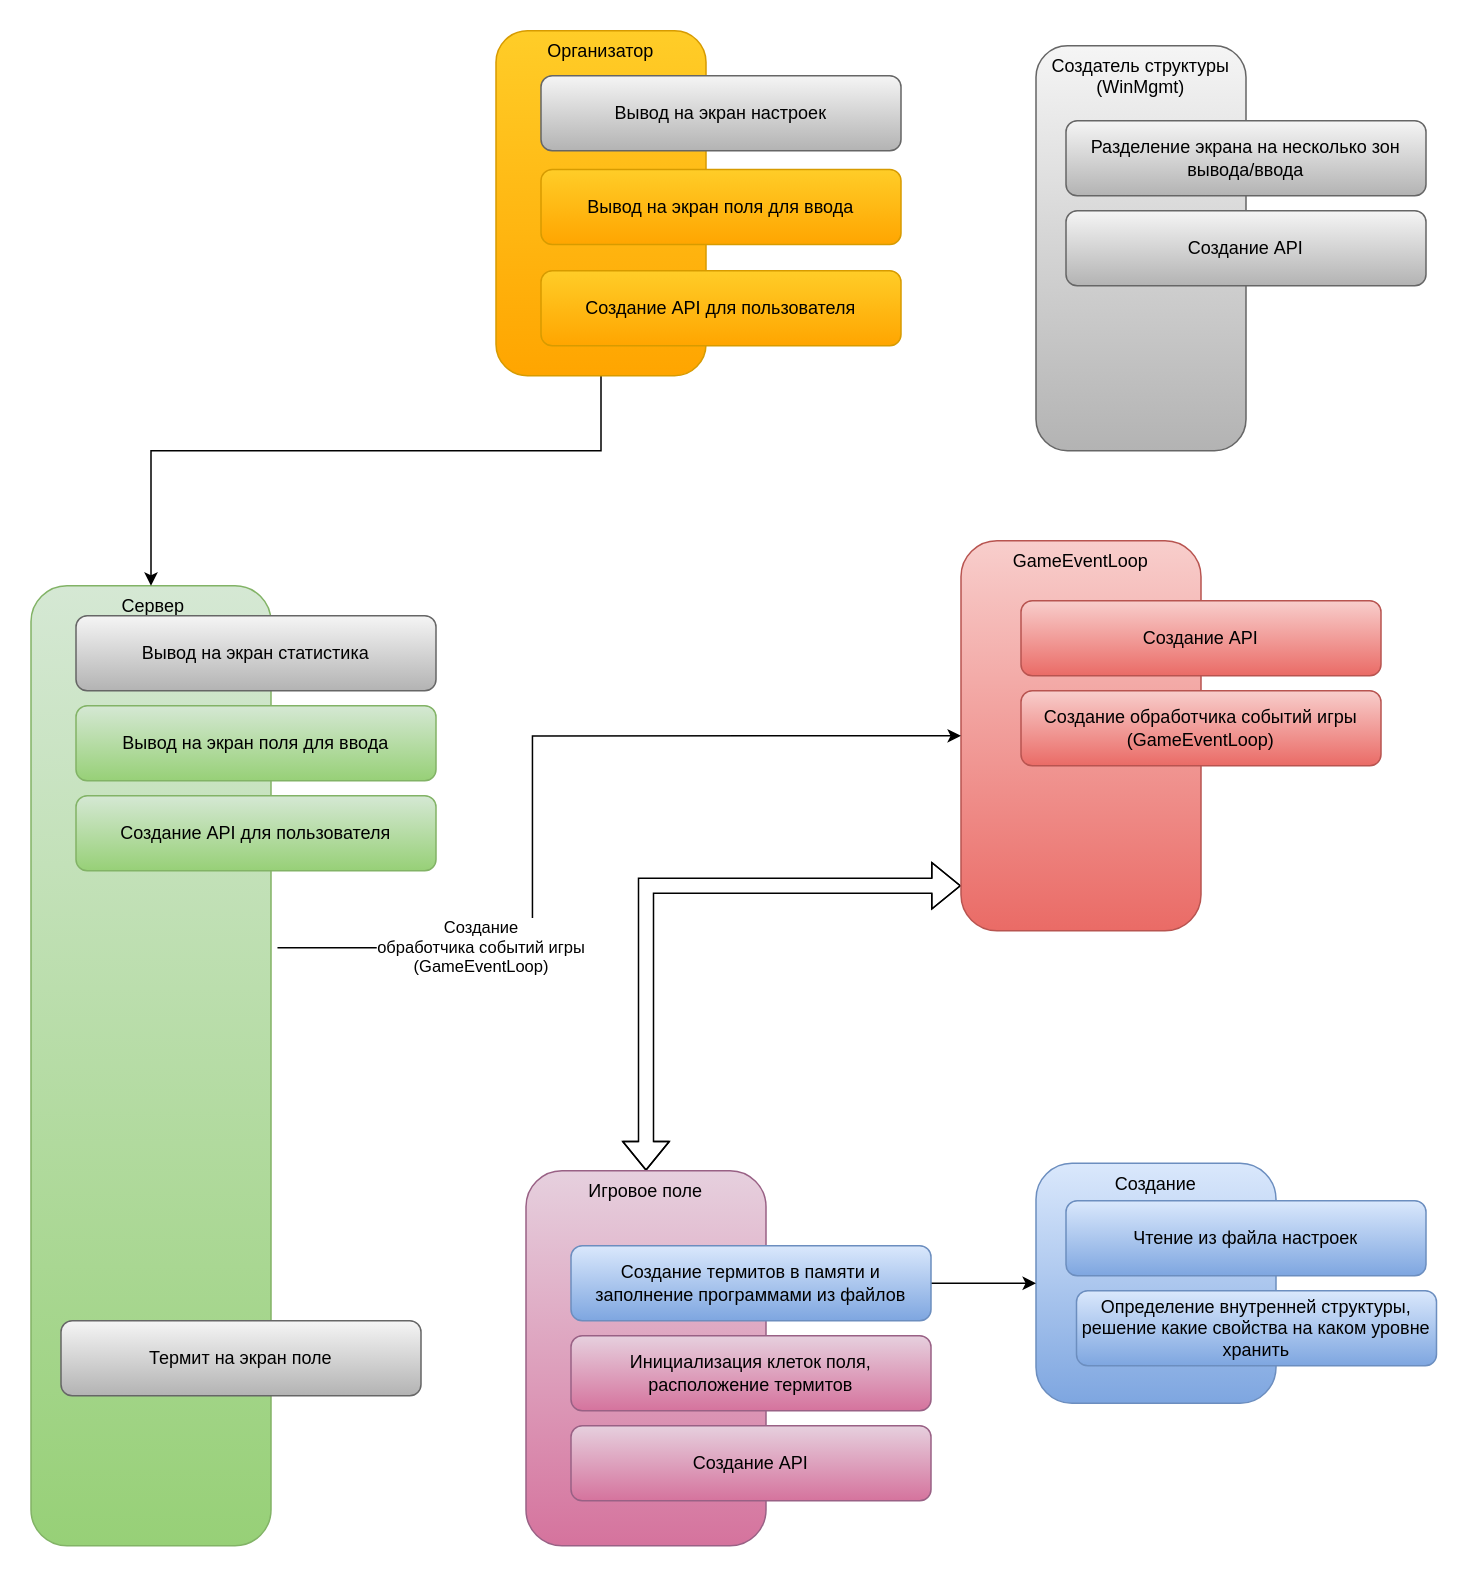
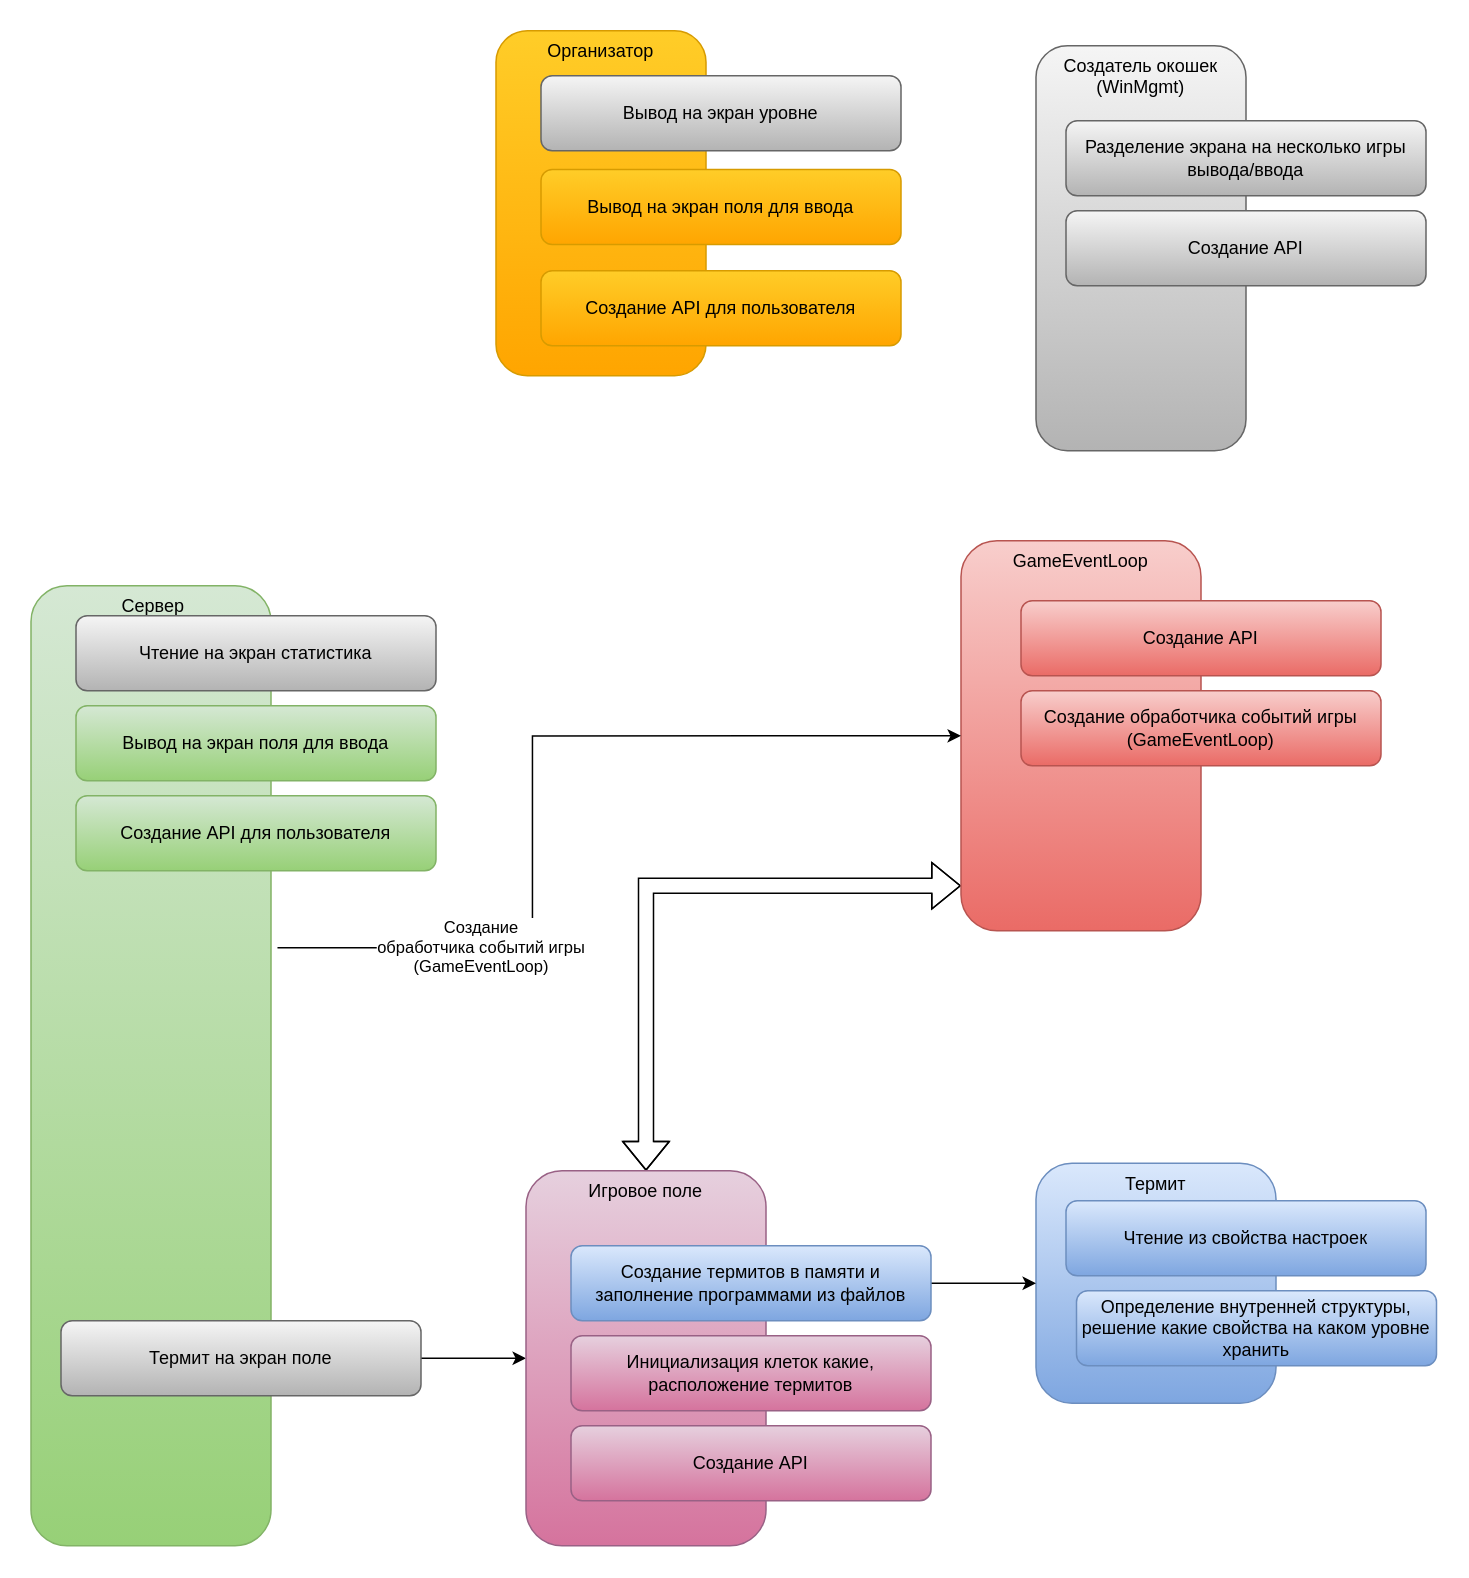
node "Создатель структуры (WinMgmt)": label "Создатель структуры (WinMgmt)" -> "Создатель окошек (WinMgmt)"
node "Вывод на экран настроек": label "Вывод на экран настроек" -> "Вывод на экран уровне"
node "Разделение экрана на несколько зон вывода/ввода": label "Разделение экрана на несколько зон вывода/ввода" -> "Разделение экрана на несколько игры вывода/ввода"
edge "Организатор" -> "Сервер": removed
node "Вывод на экран статистика": label "Вывод на экран статистика" -> "Чтение на экран статистика"
node "Создание": label "Создание" -> "Термит"
node "Чтение из файла настроек": label "Чтение из файла настроек" -> "Чтение из свойства настроек"
edge "Термит на экран поле" -> "Игровое поле": added
node "Инициализация клеток поля, расположение термитов": label "Инициализация клеток поля, расположение термитов" -> "Инициализация клеток какие, расположение термитов"
